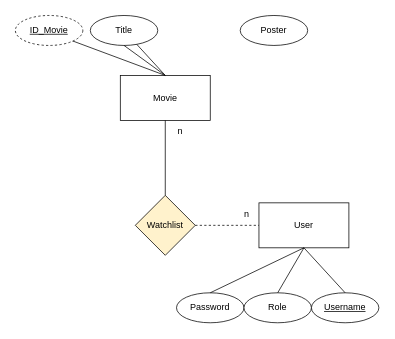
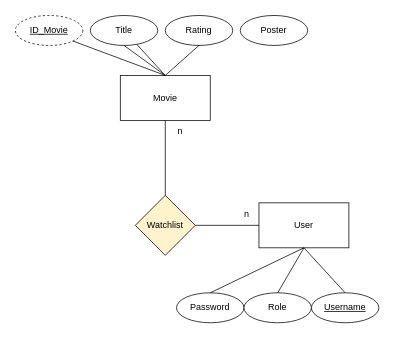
node "Rating": added
edge "Rating" -- "Movie": added
edge "Watchlist" -- "User": style dashed -> solid
